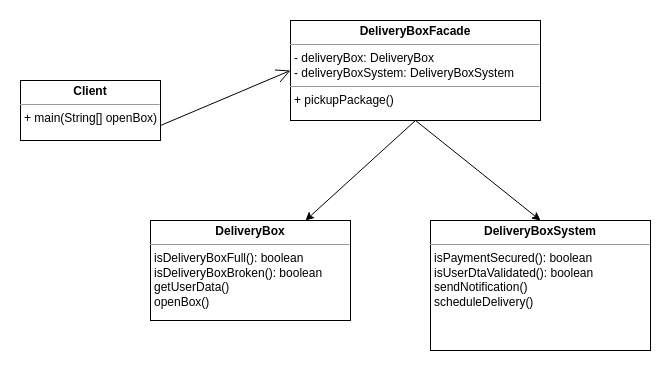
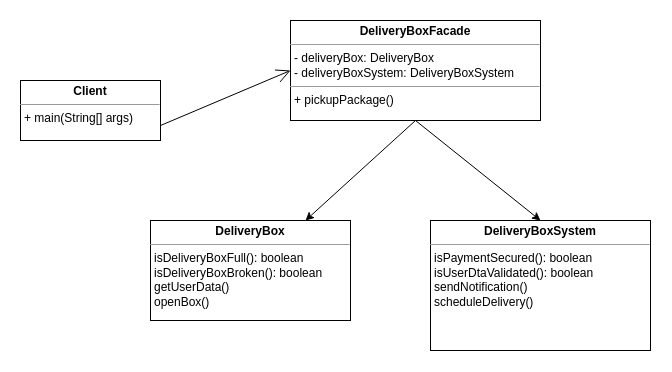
node "Client + main(String[] openBox)": label "Client + main(String[] openBox)" -> "Client + main(String[] args)"
